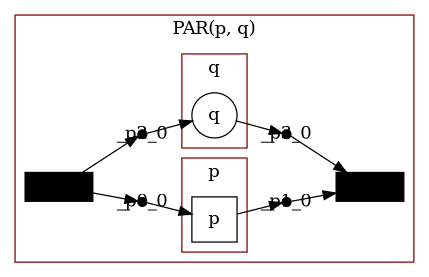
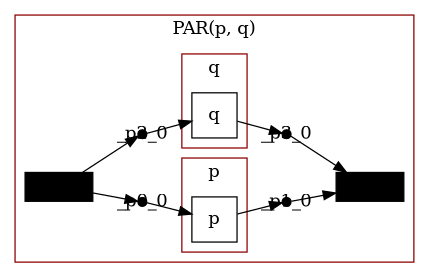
node "q": shape circle -> box
